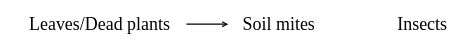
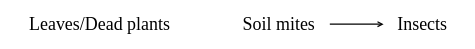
edge "Leaves/Dead plants" -> "Soil mites": removed
edge "Soil mites" -> "Insects": added
